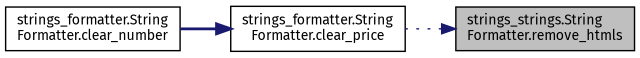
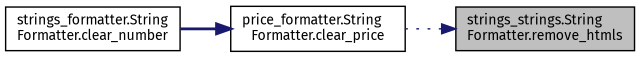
node "strings_formatter.String Formatter.clear_price": label "strings_formatter.String Formatter.clear_price" -> "price_formatter.String Formatter.clear_price"
